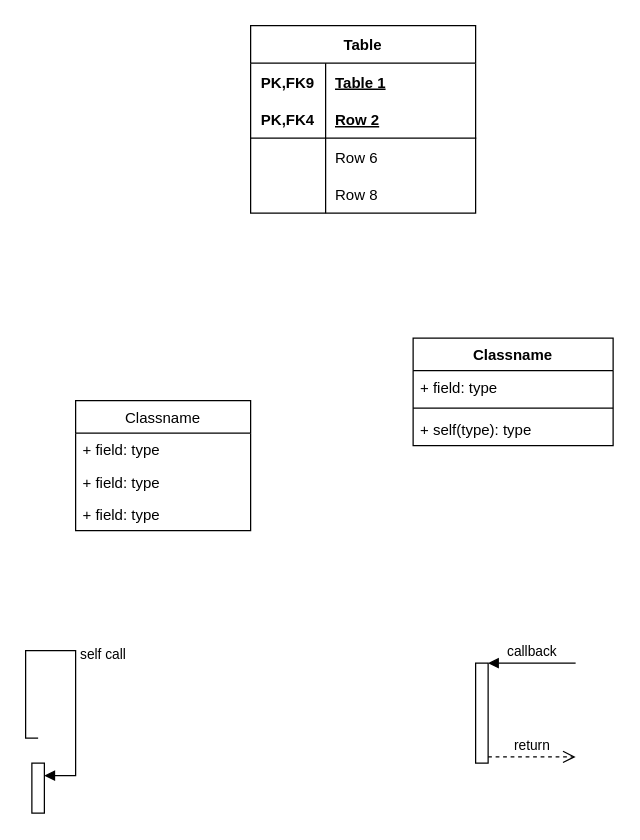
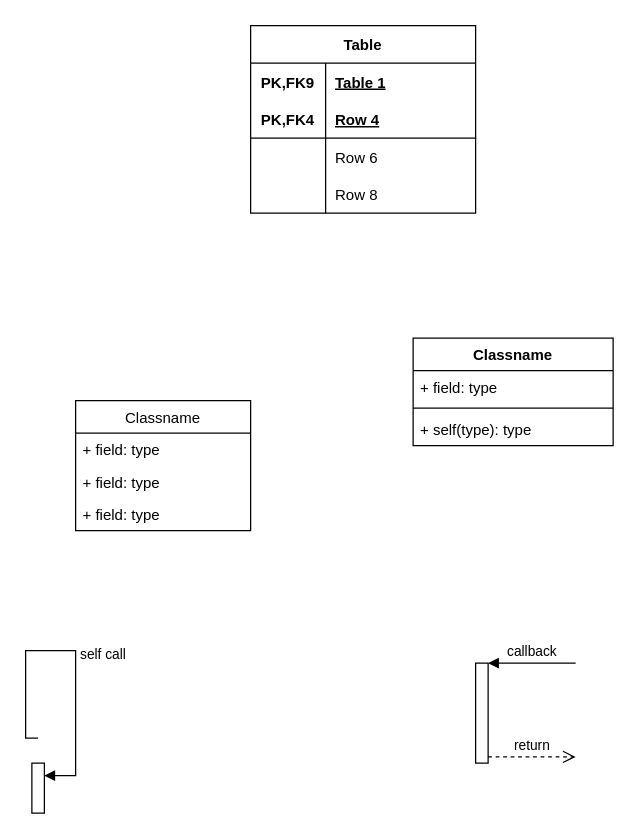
node "Row 2": label "Row 2" -> "Row 4"
